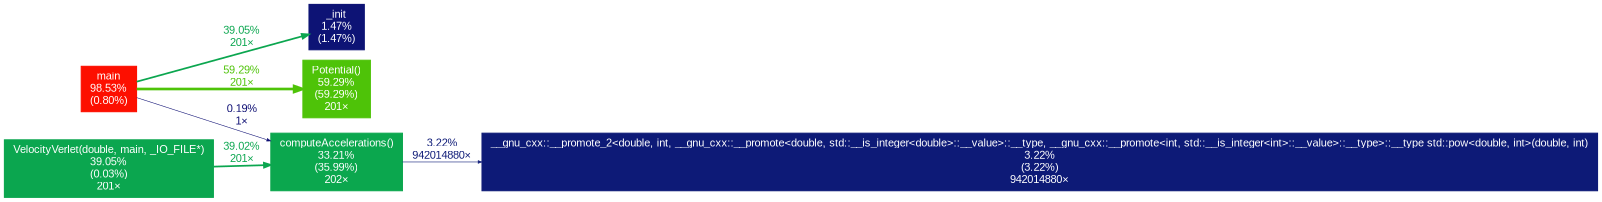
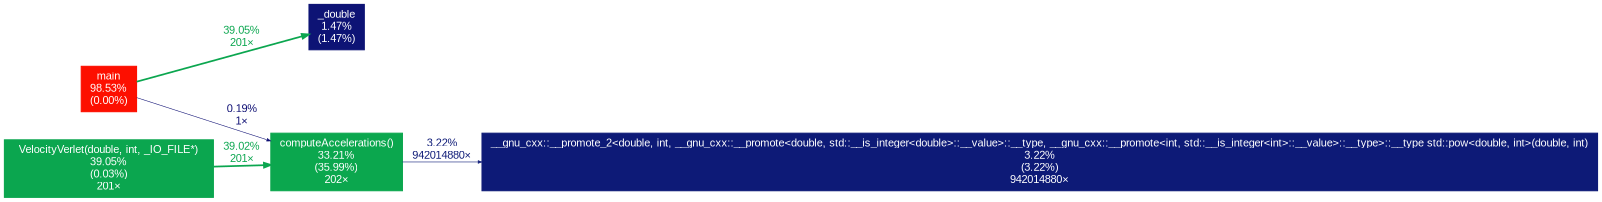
node "_init 1.47% (1.47%)": label "_init 1.47% (1.47%)" -> "_double 1.47% (1.47%)"
node "main 98.53% (0.80%)": label "main 98.53% (0.80%)" -> "main 98.53% (0.00%)"
node "Potential() 59.29% (59.29%) 201×": removed
node "VelocityVerlet(double, main, _IO_FILE*) 39.05% (0.03%) 201×": label "VelocityVerlet(double, main, _IO_FILE*) 39.05% (0.03%) 201×" -> "VelocityVerlet(double, int, _IO_FILE*) 39.05% (0.03%) 201×"
